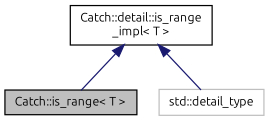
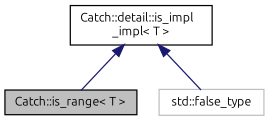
node "Catch::detail::is_range _impl< T >": label "Catch::detail::is_range _impl< T >" -> "Catch::detail::is_impl _impl< T >"
node "std::detail_type": label "std::detail_type" -> "std::false_type"
